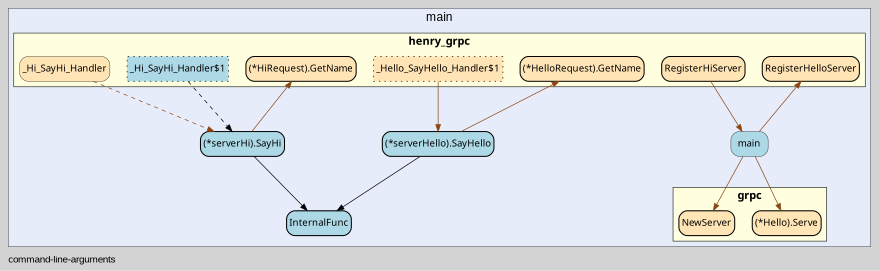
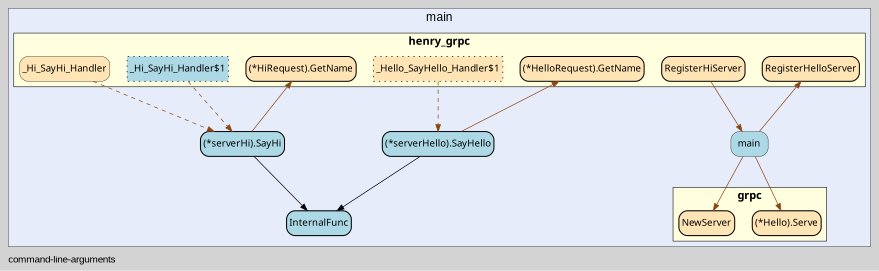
edge "_Hello_SayHello_Handler$1" -> "(*serverHello).SayHello": style solid -> dashed
edge "_Hi_SayHi_Handler$1" -> "(*serverHi).SayHi": color black -> saddlebrown
